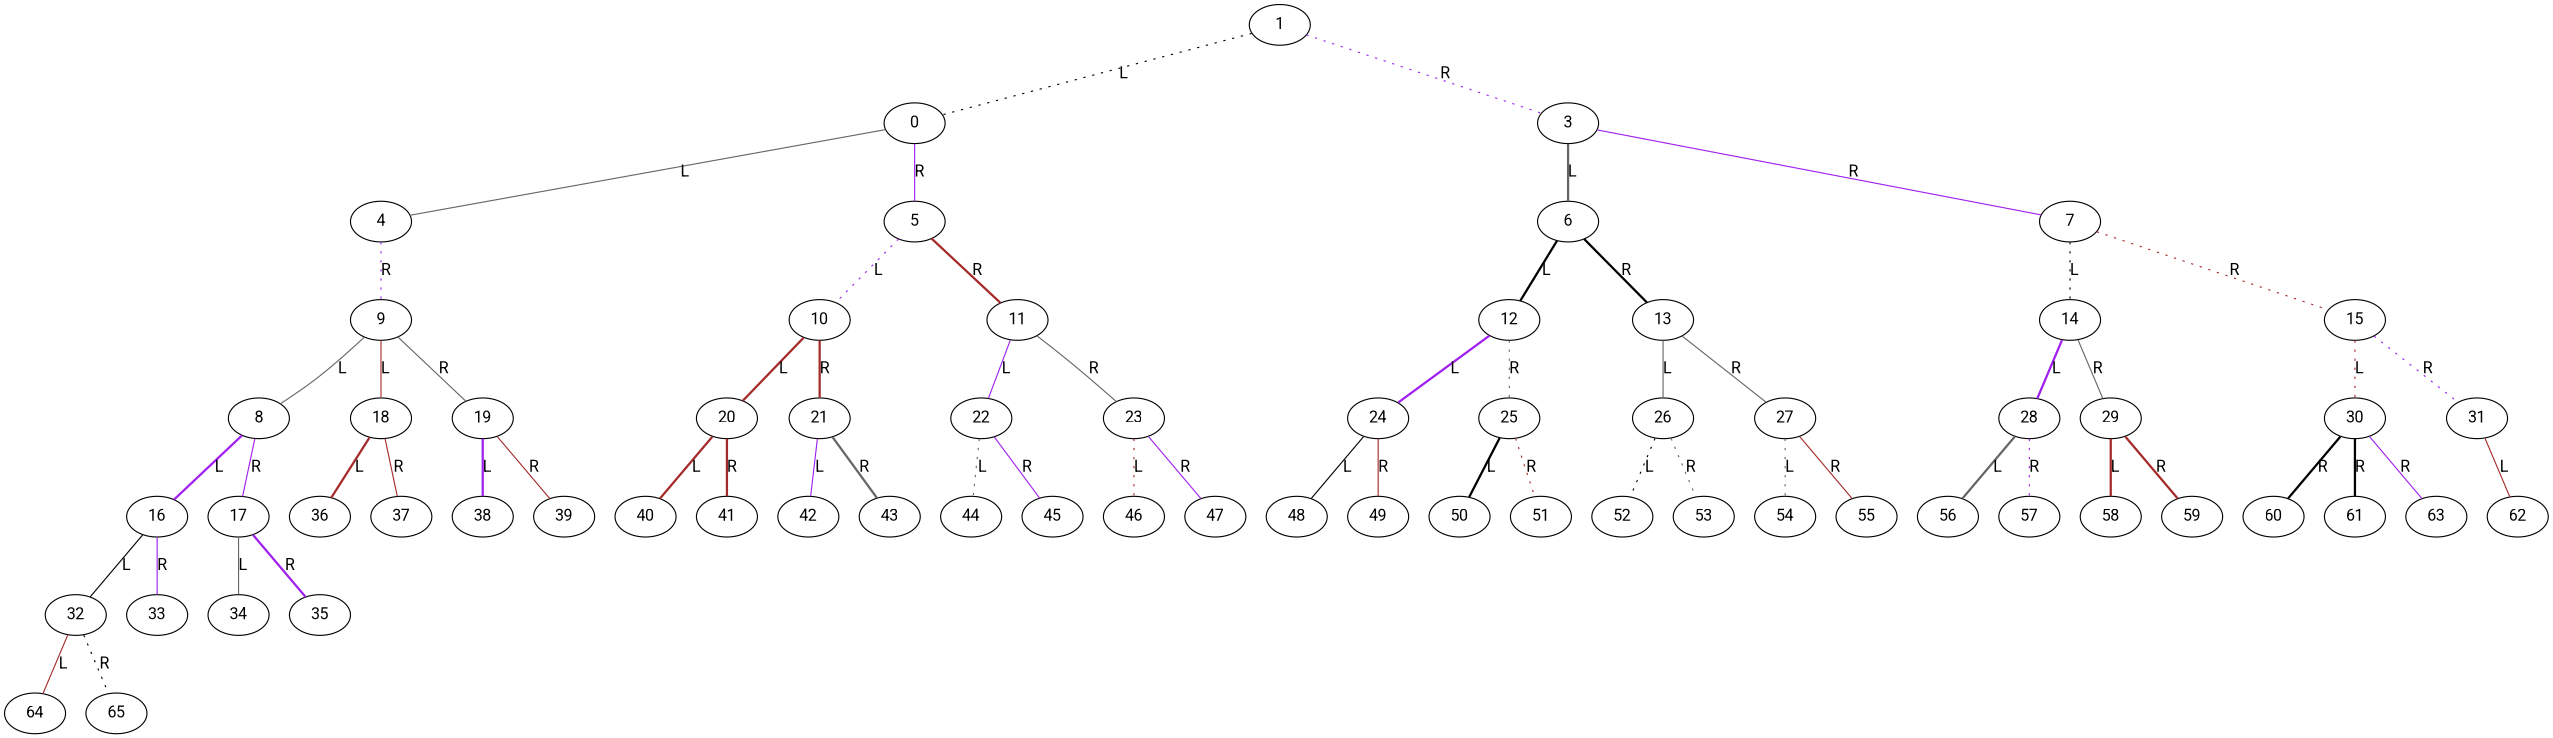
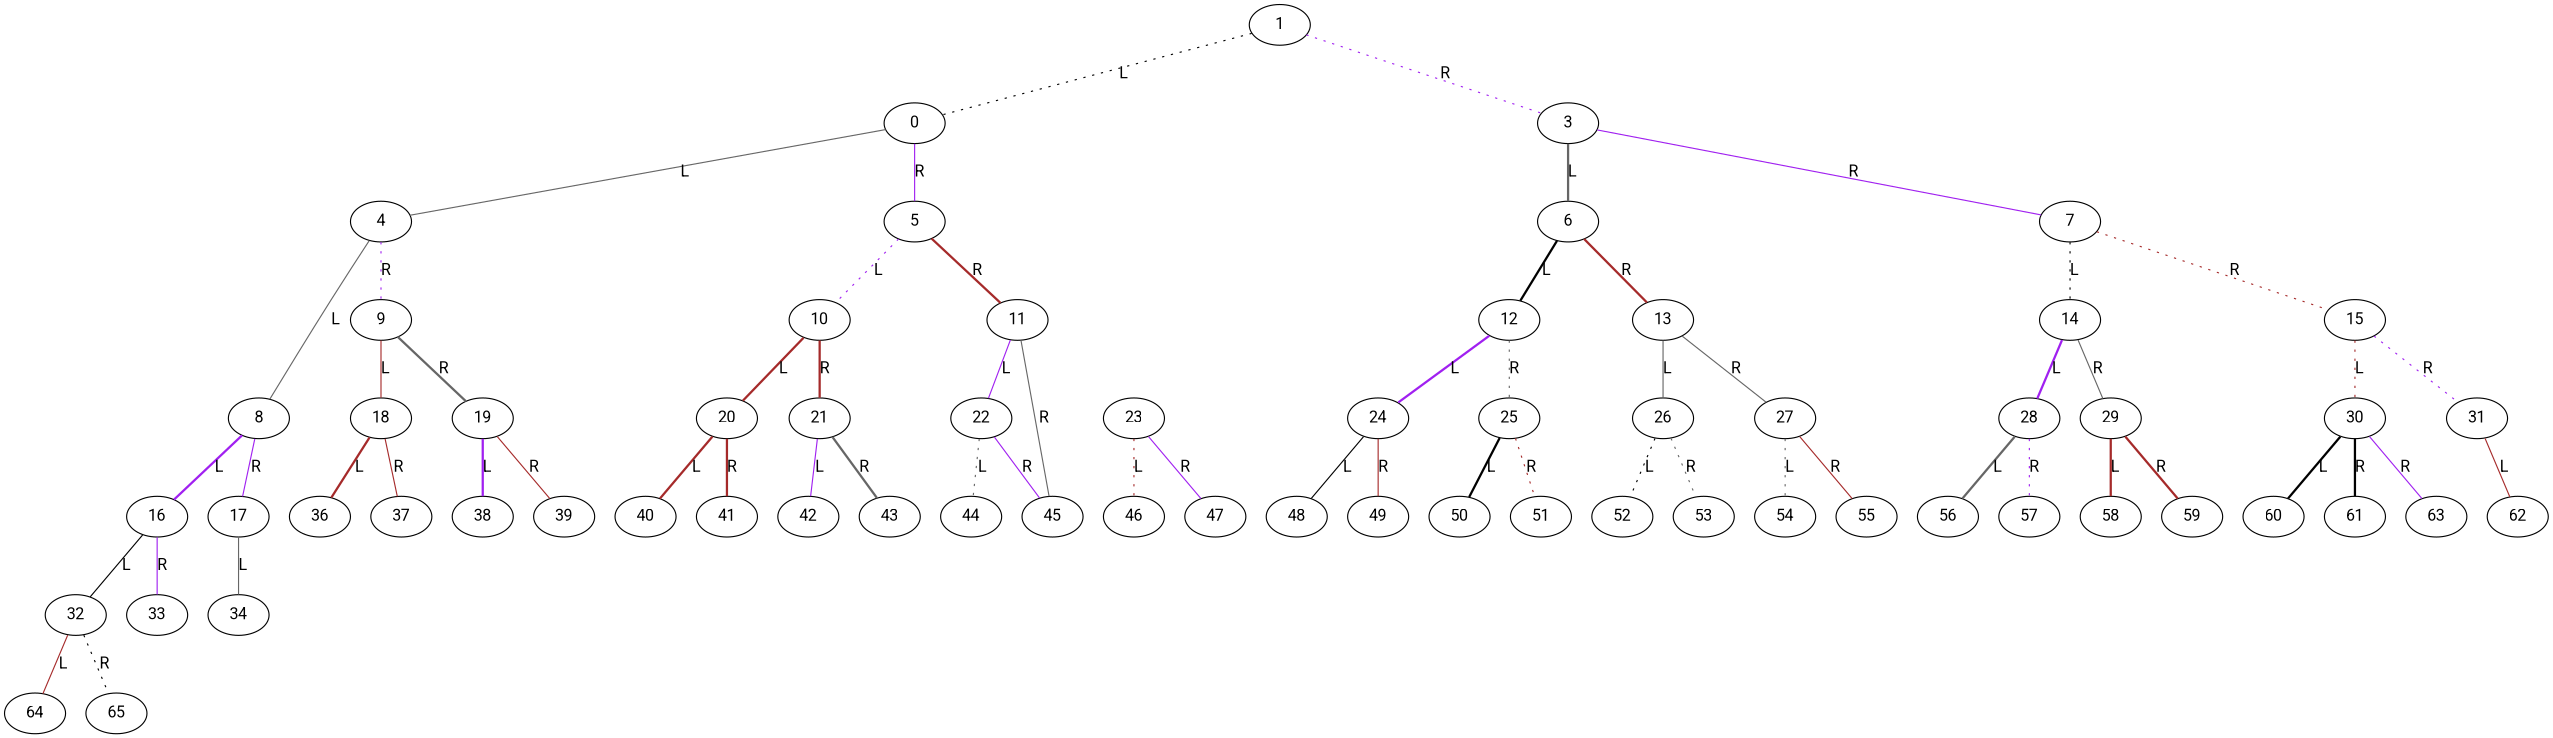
edge "6" -- "13": color black -> brown
edge "11" -- "23": now "11" -- "45"
edge "9" -- "19": style solid -> bold
edge "9" -- "8": now "4" -- "8"
edge "30" -- "60": label "R" -> "L"
node "35": removed
